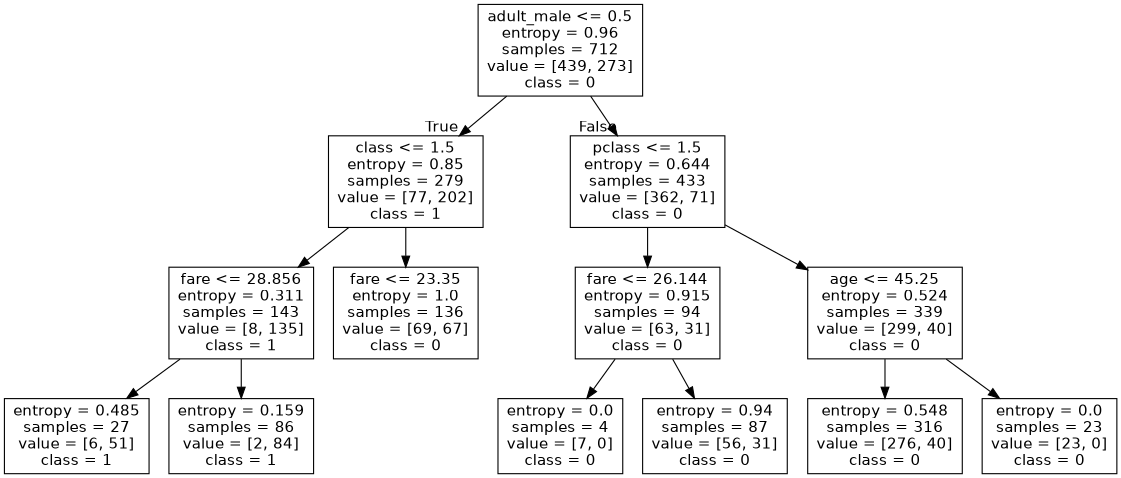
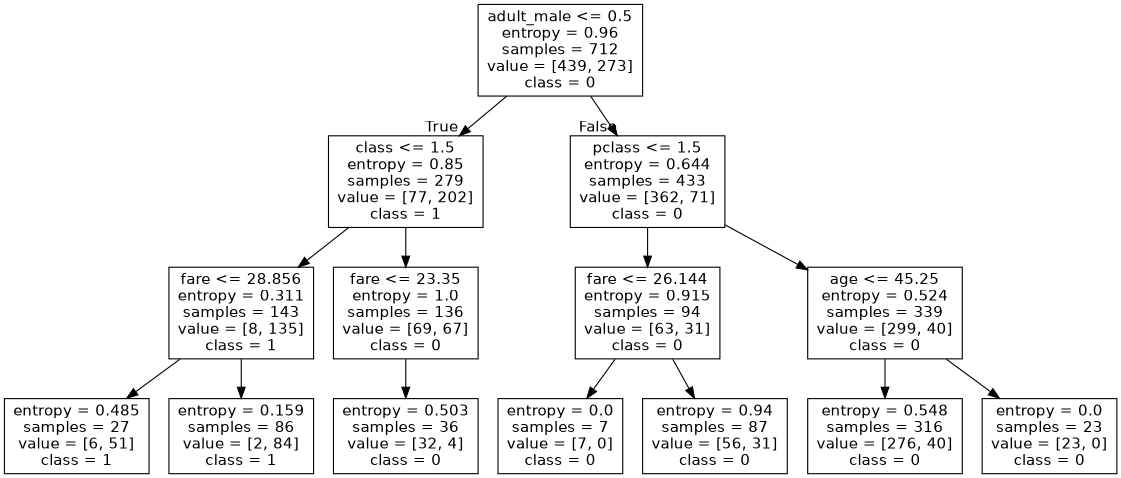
node "entropy = 0.503 samples = 36 value = [32, 4] class = 0": added
node "entropy = 0.0 samples = 4 value = [7, 0] class = 0": label "entropy = 0.0 samples = 4 value = [7, 0] class = 0" -> "entropy = 0.0 samples = 7 value = [7, 0] class = 0"
